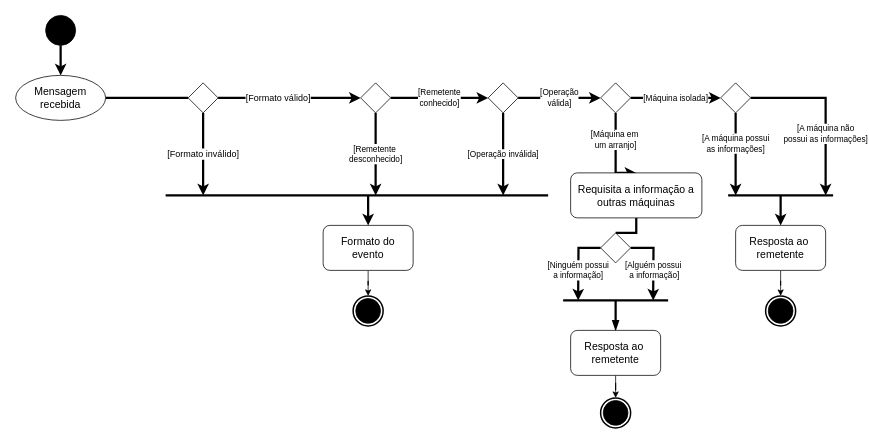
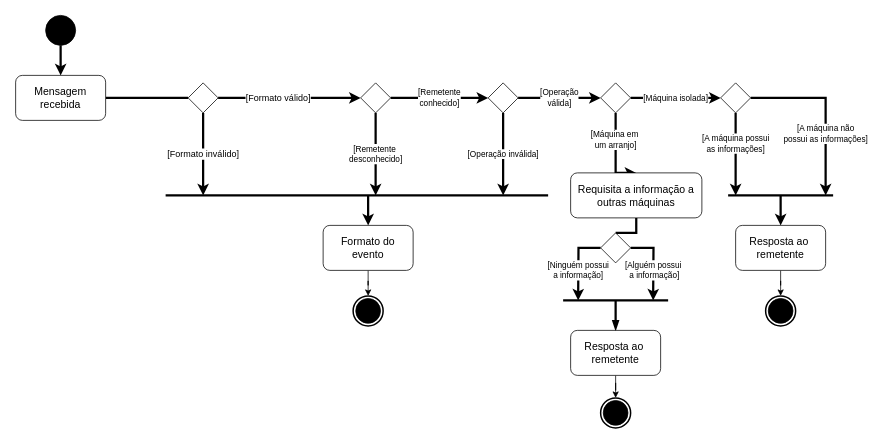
node "Mensagem recebida": shape ellipse -> rounded rectangle
